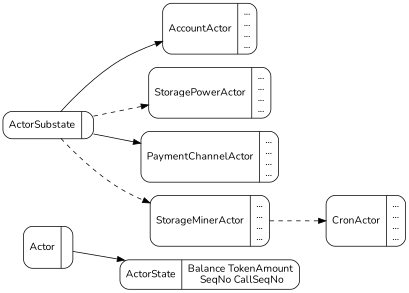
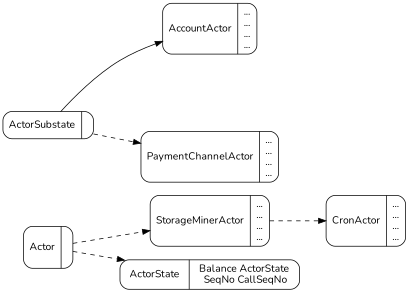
node "StoragePowerActor": removed
edge "ActorSubstate" -> "PaymentChannelActor": style solid -> dashed
edge "ActorSubstate" -> "StorageMinerActor": now "Actor" -> "StorageMinerActor"
edge "Actor" -> "ActorState": style solid -> dashed
node "ActorState": text "Balance TokenAmount" -> "Balance ActorState"
